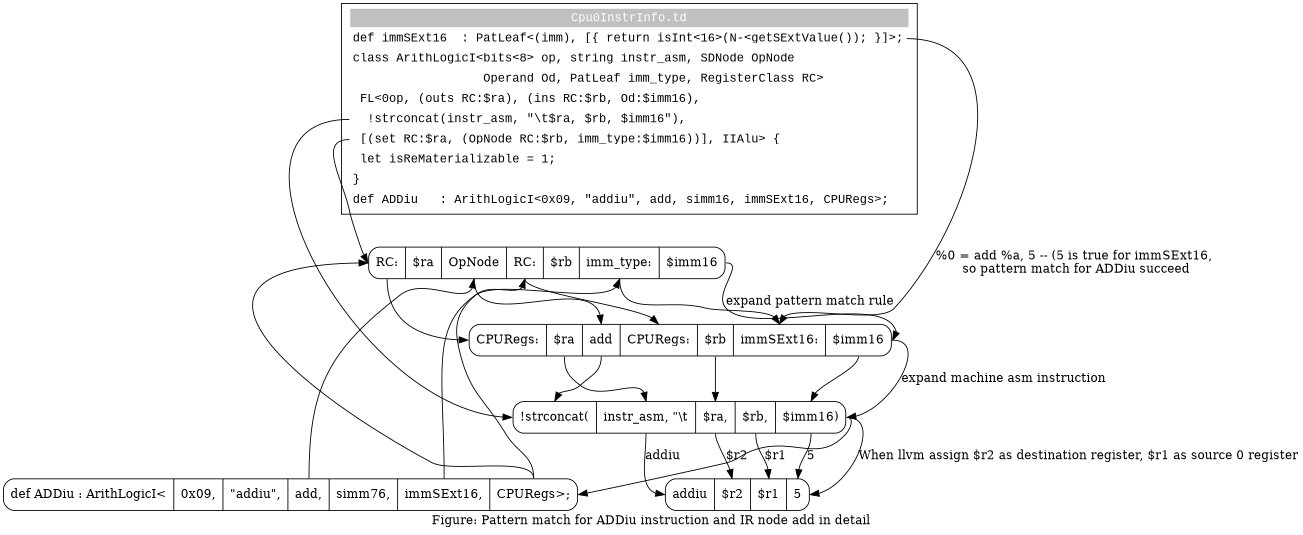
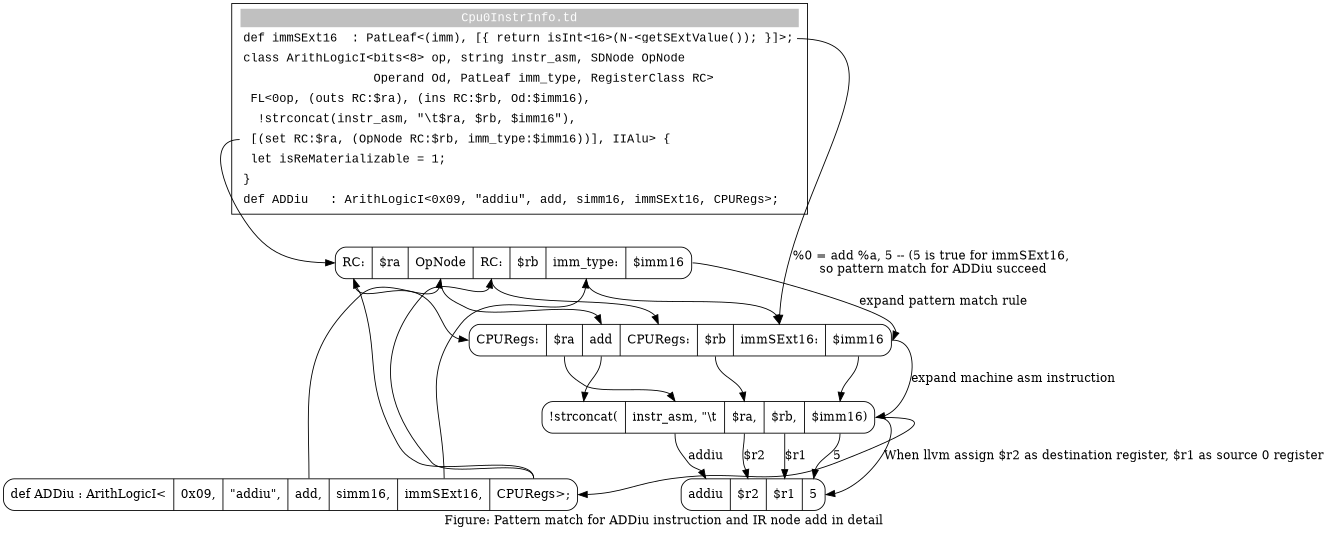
edge "Cpu0InstrInfo.td" -> "!strconcat(": removed
node "def ADDiu : ArithLogicI<": text "simm76," -> "simm16,"
